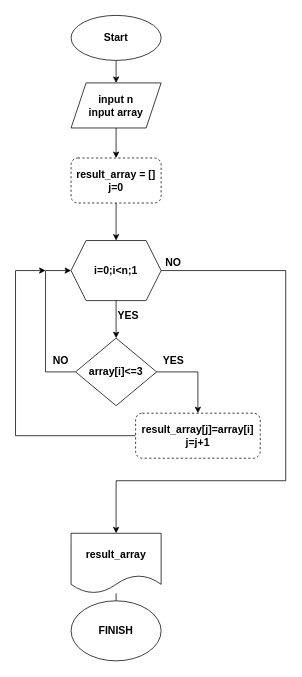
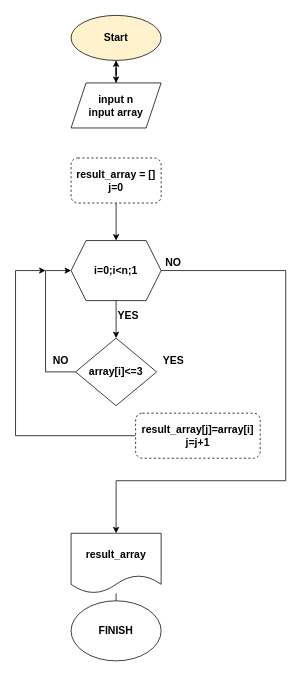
node "Start": fillcolor #ffffff -> #fff2cc
edge "input n input array" -> "result_array = [] j=0": now "input n input array" -> "Start"
edge "array[i]<=3" -> "result_array[j]=array[i] j=j+1": removed
